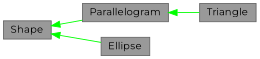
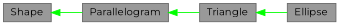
edge "Ellipse" -> "Shape": now "Ellipse" -> "Triangle"
